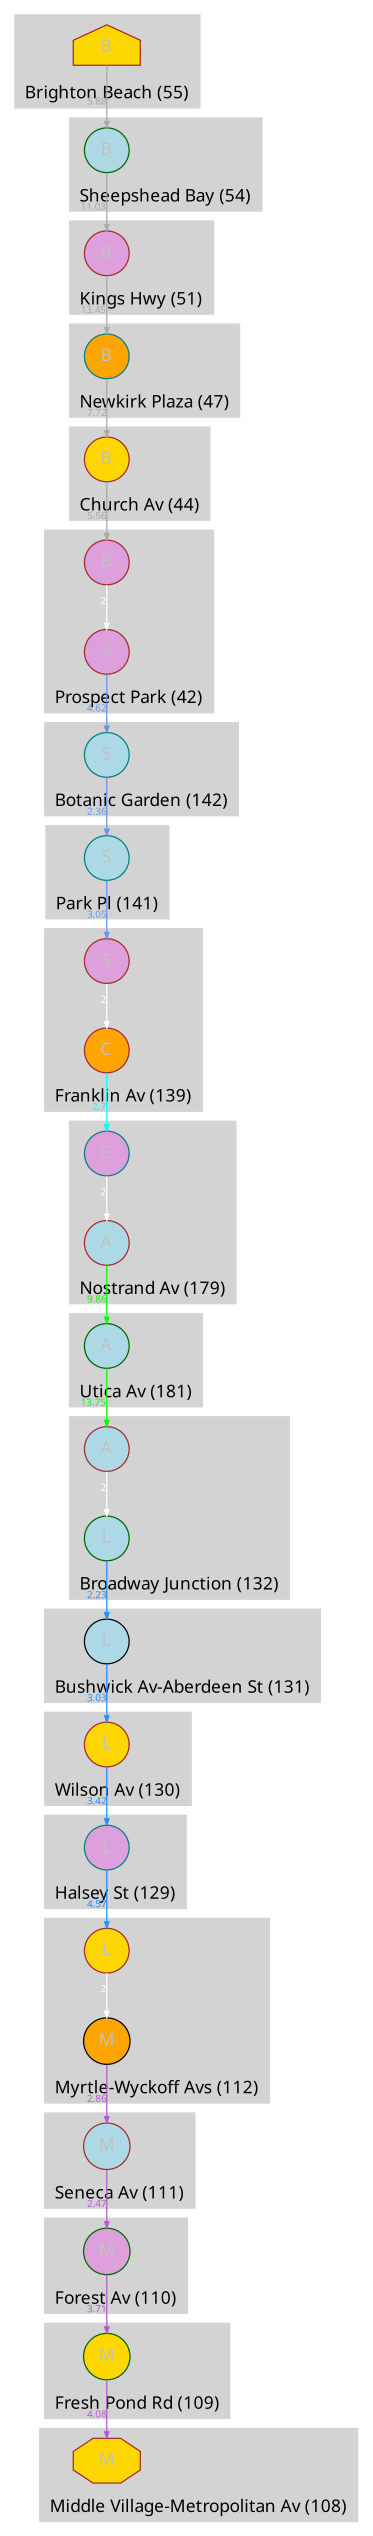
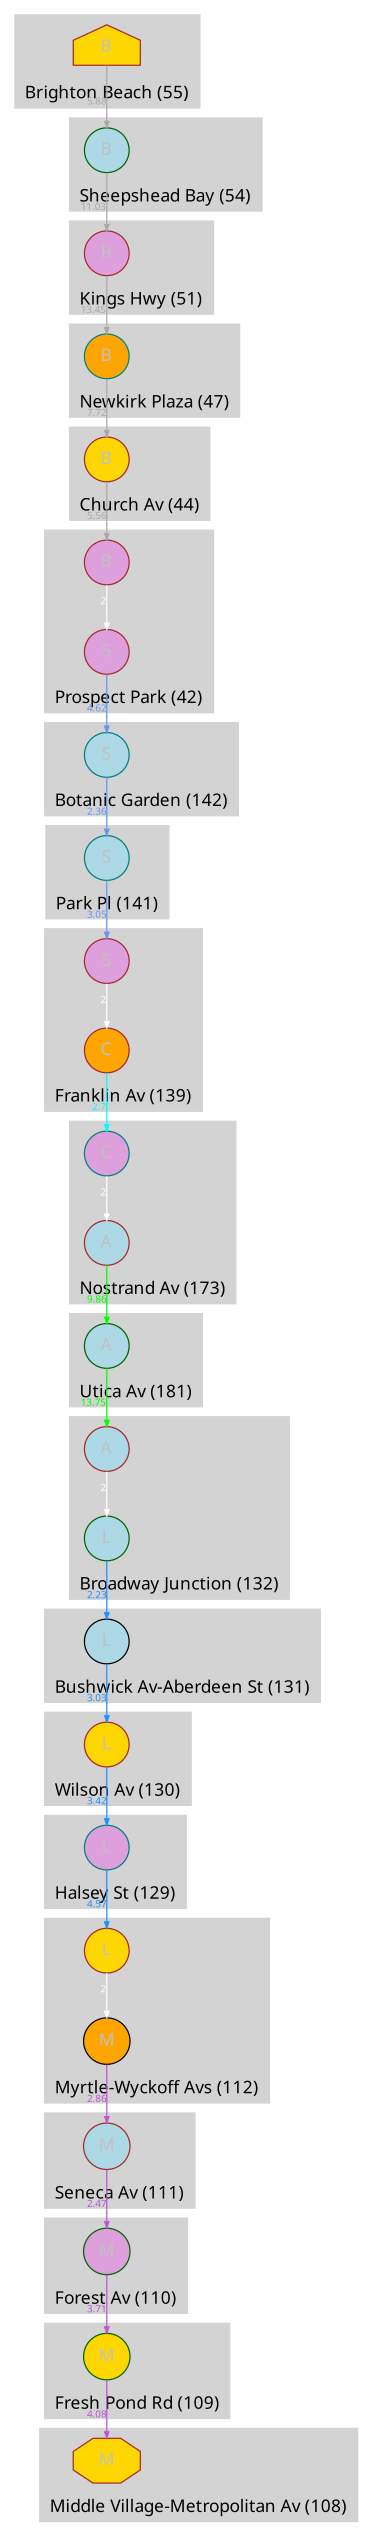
cluster "Nostrand Av (179)": label "Nostrand Av (179)" -> "Nostrand Av (173)"
